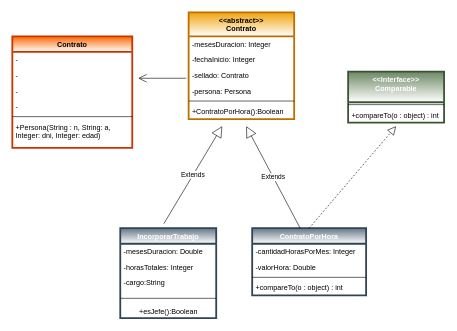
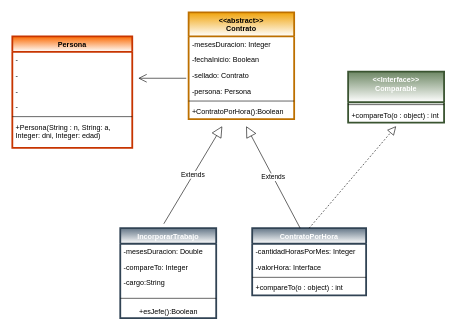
node "Contrato": label "Contrato" -> "Persona"
node "-fechaInicio: Integer": label "-fechaInicio: Integer" -> "-fechaInicio: Boolean"
node "-horasTotales: Integer": label "-horasTotales: Integer" -> "-compareTo: Integer"
node "-valorHora: Double": label "-valorHora: Double" -> "-valorHora: Interface"
